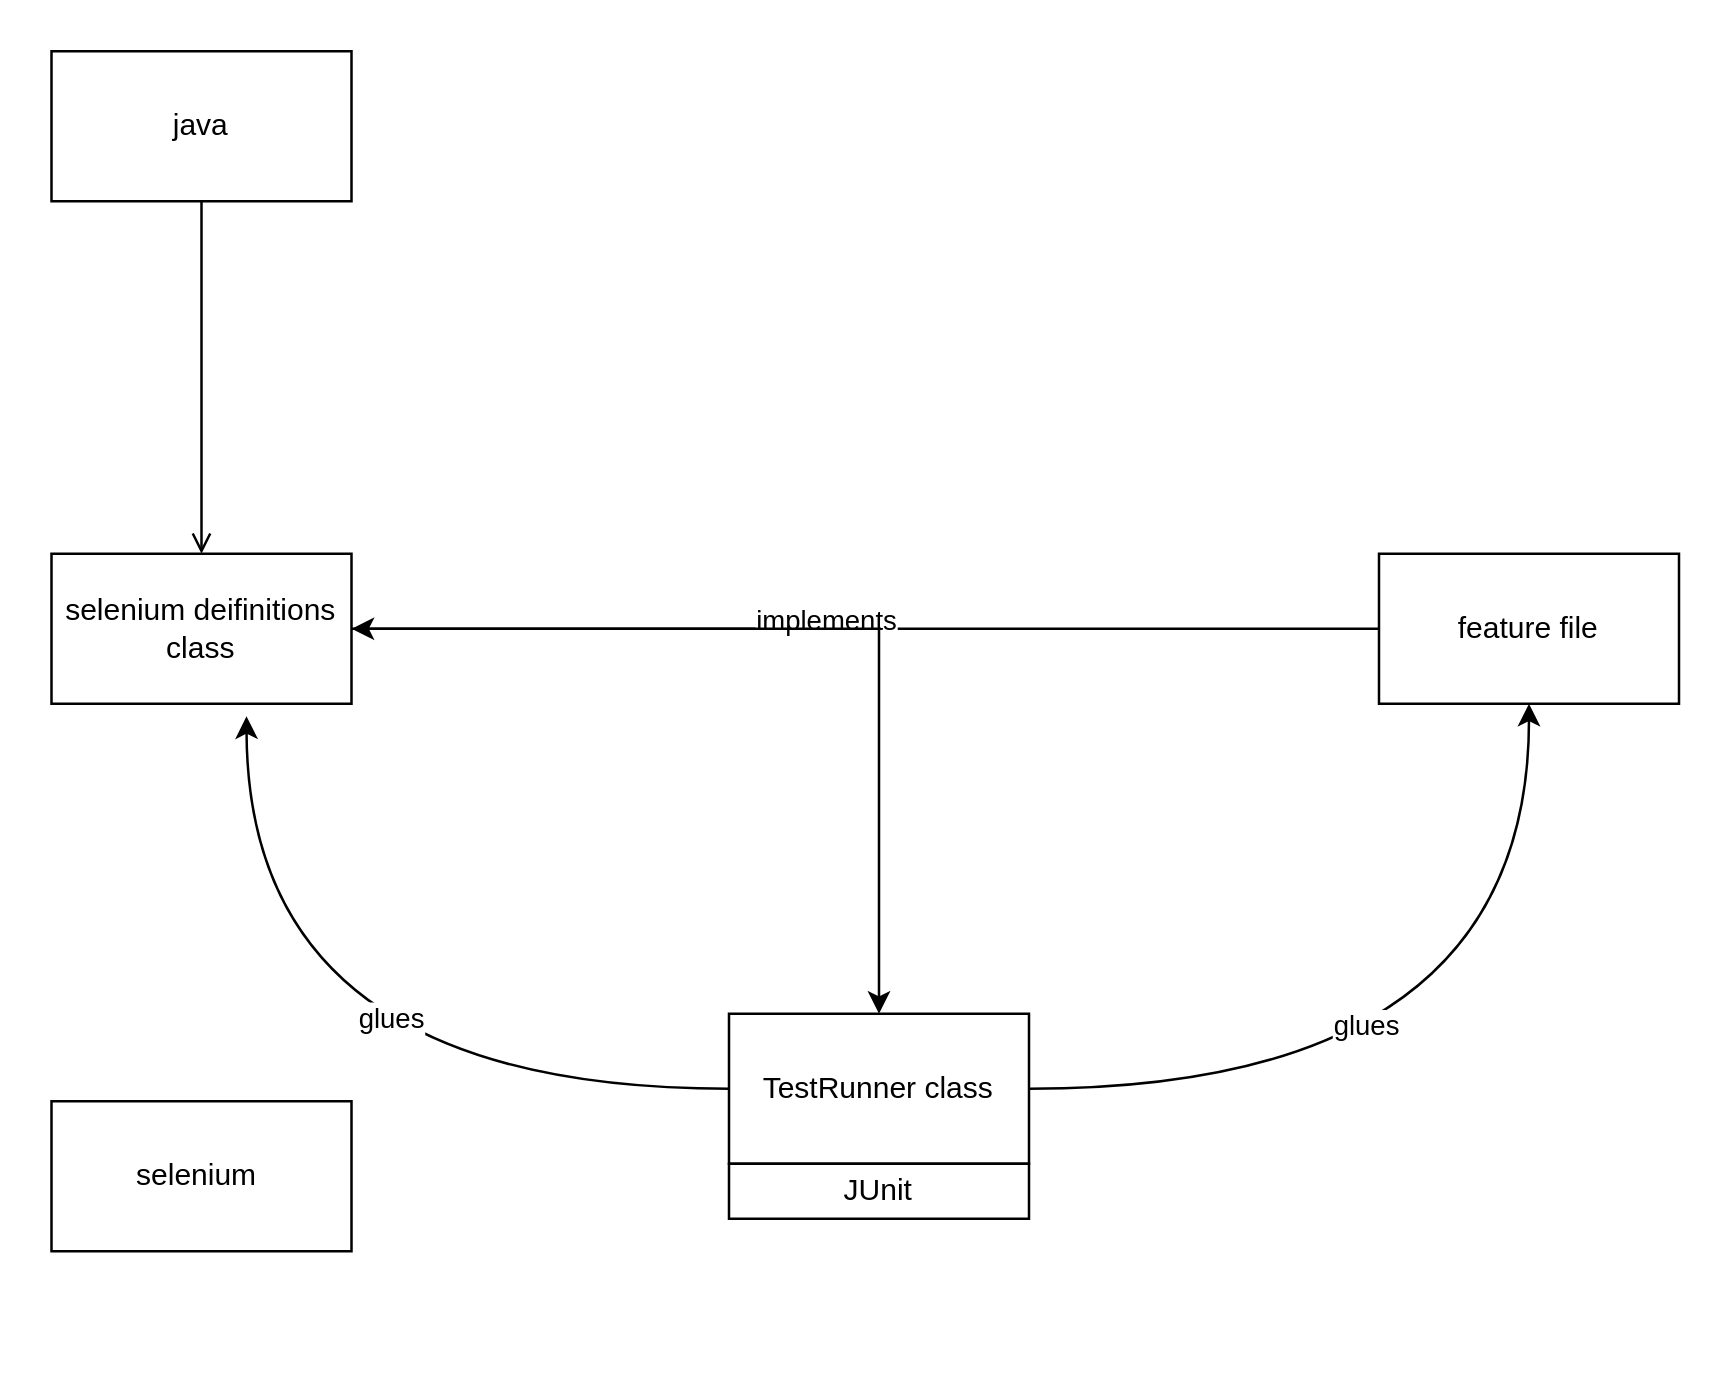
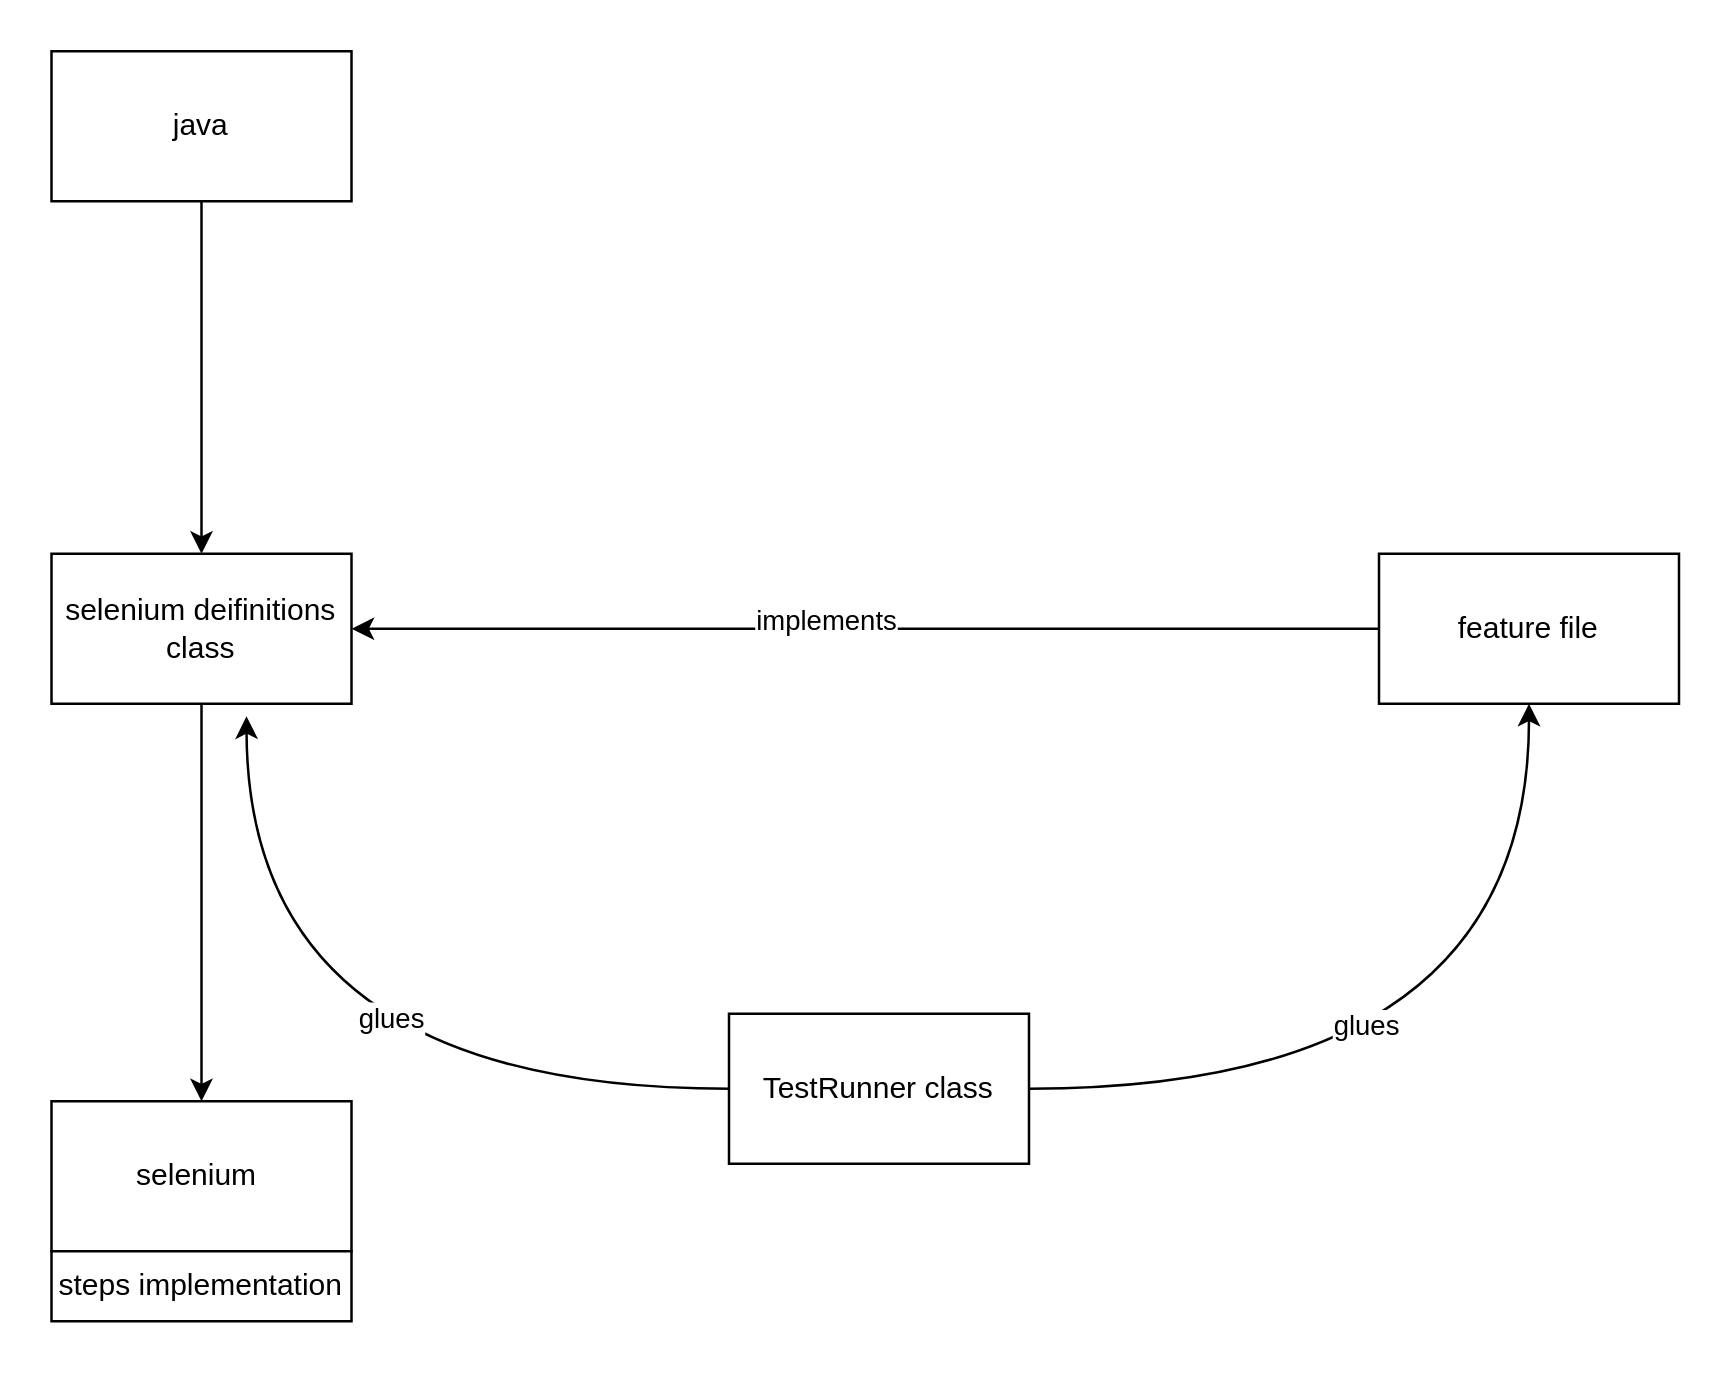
edge "java" -> "selenium deifinitions class": arrowhead open -> classic
edge "selenium deifinitions class" -> "TestRunner class": now "selenium deifinitions class" -> "selenium"
node "JUnit": removed
node "steps implementation": added
